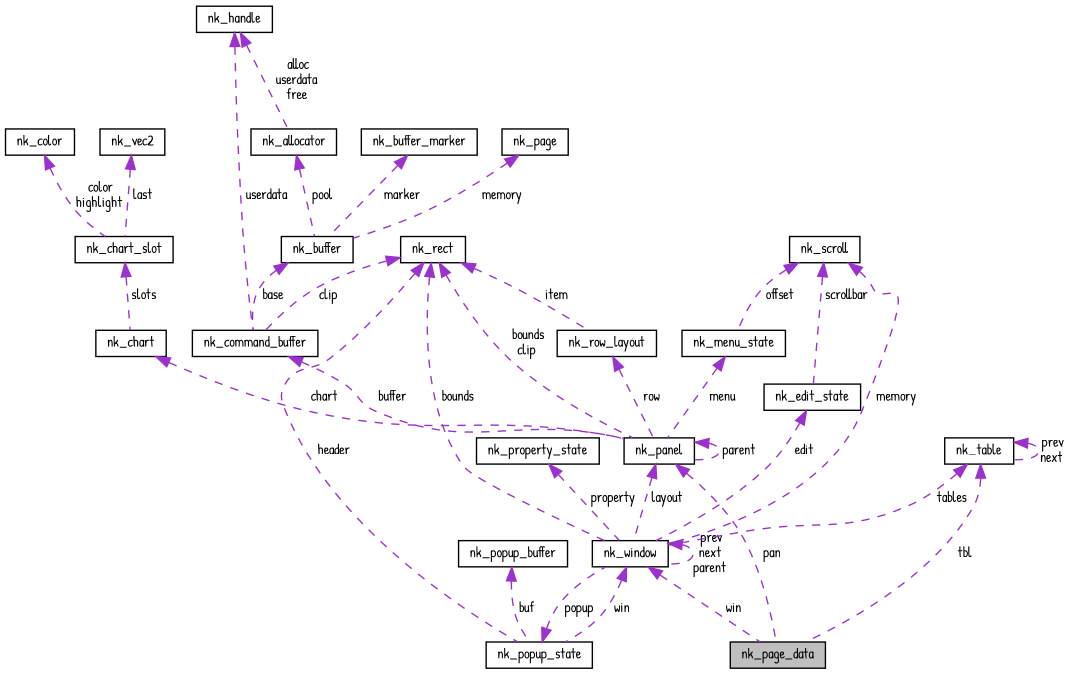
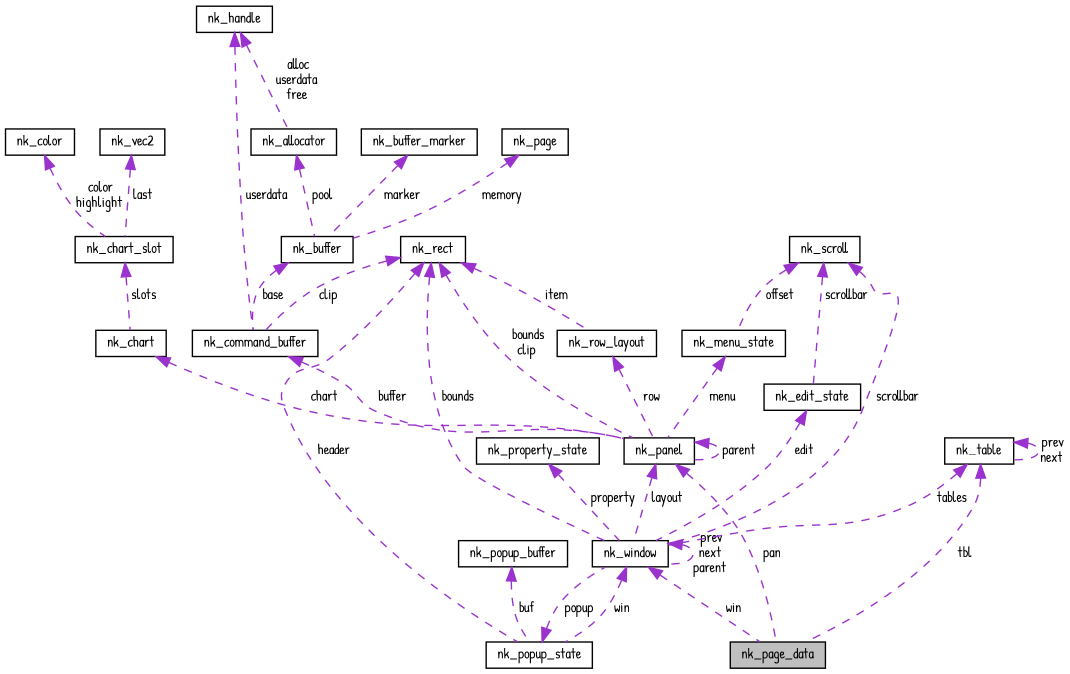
edge "nk_window" -> "nk_scroll": label " memory" -> " scrollbar"
